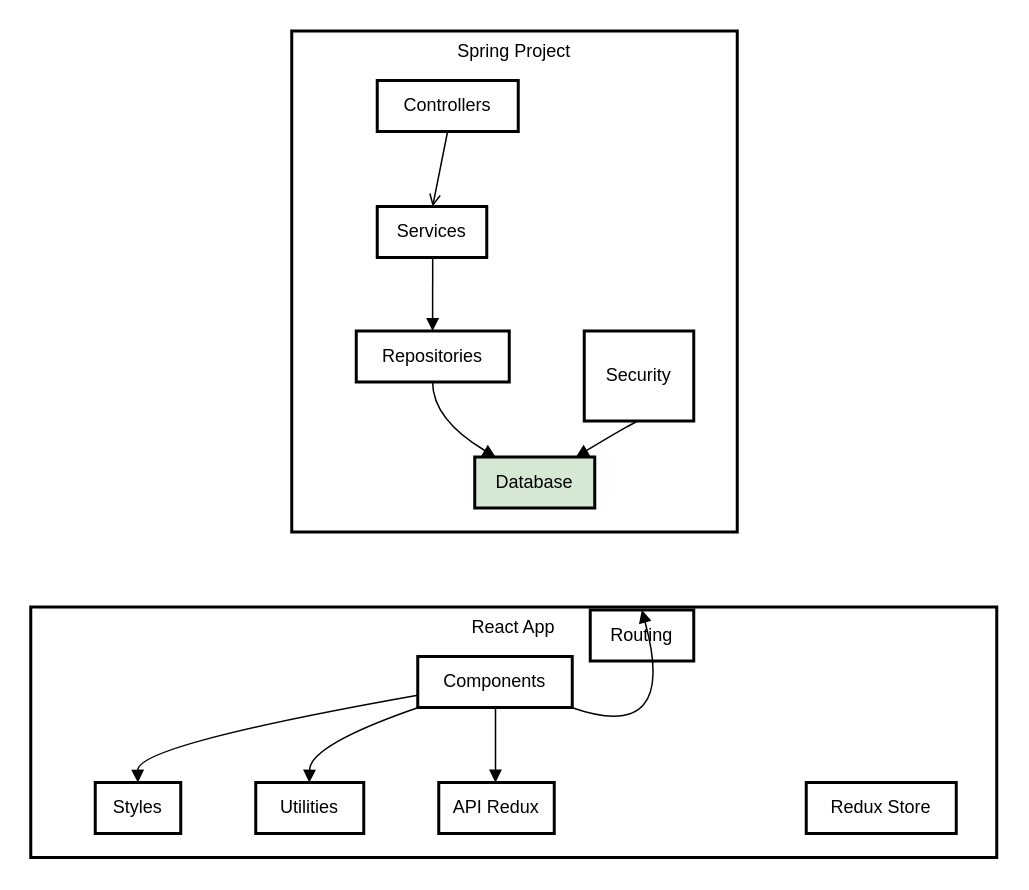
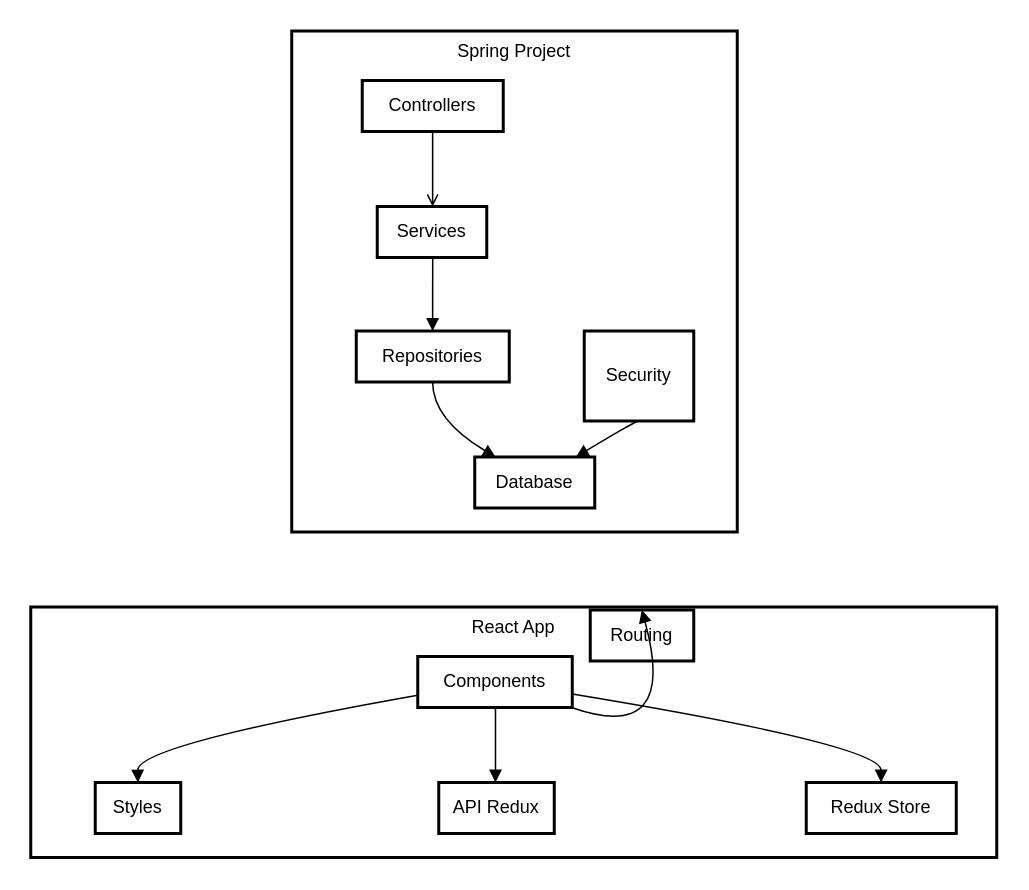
node "Controllers": moved (448, 106) -> (433, 106)
node "Database": fillcolor #d5e8d4 -> #ffffff
edge "Components" -> "Redux Store": added
edge "Components" -> "Utilities": removed
node "Utilities": removed
